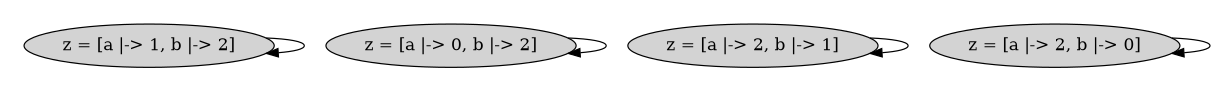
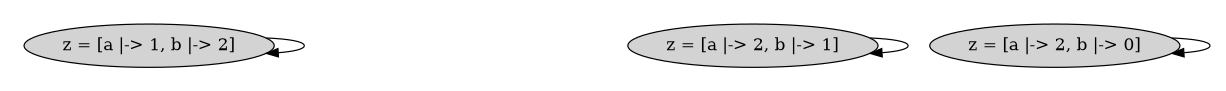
node "z = [a |-> 0, b |-> 2]": removed
